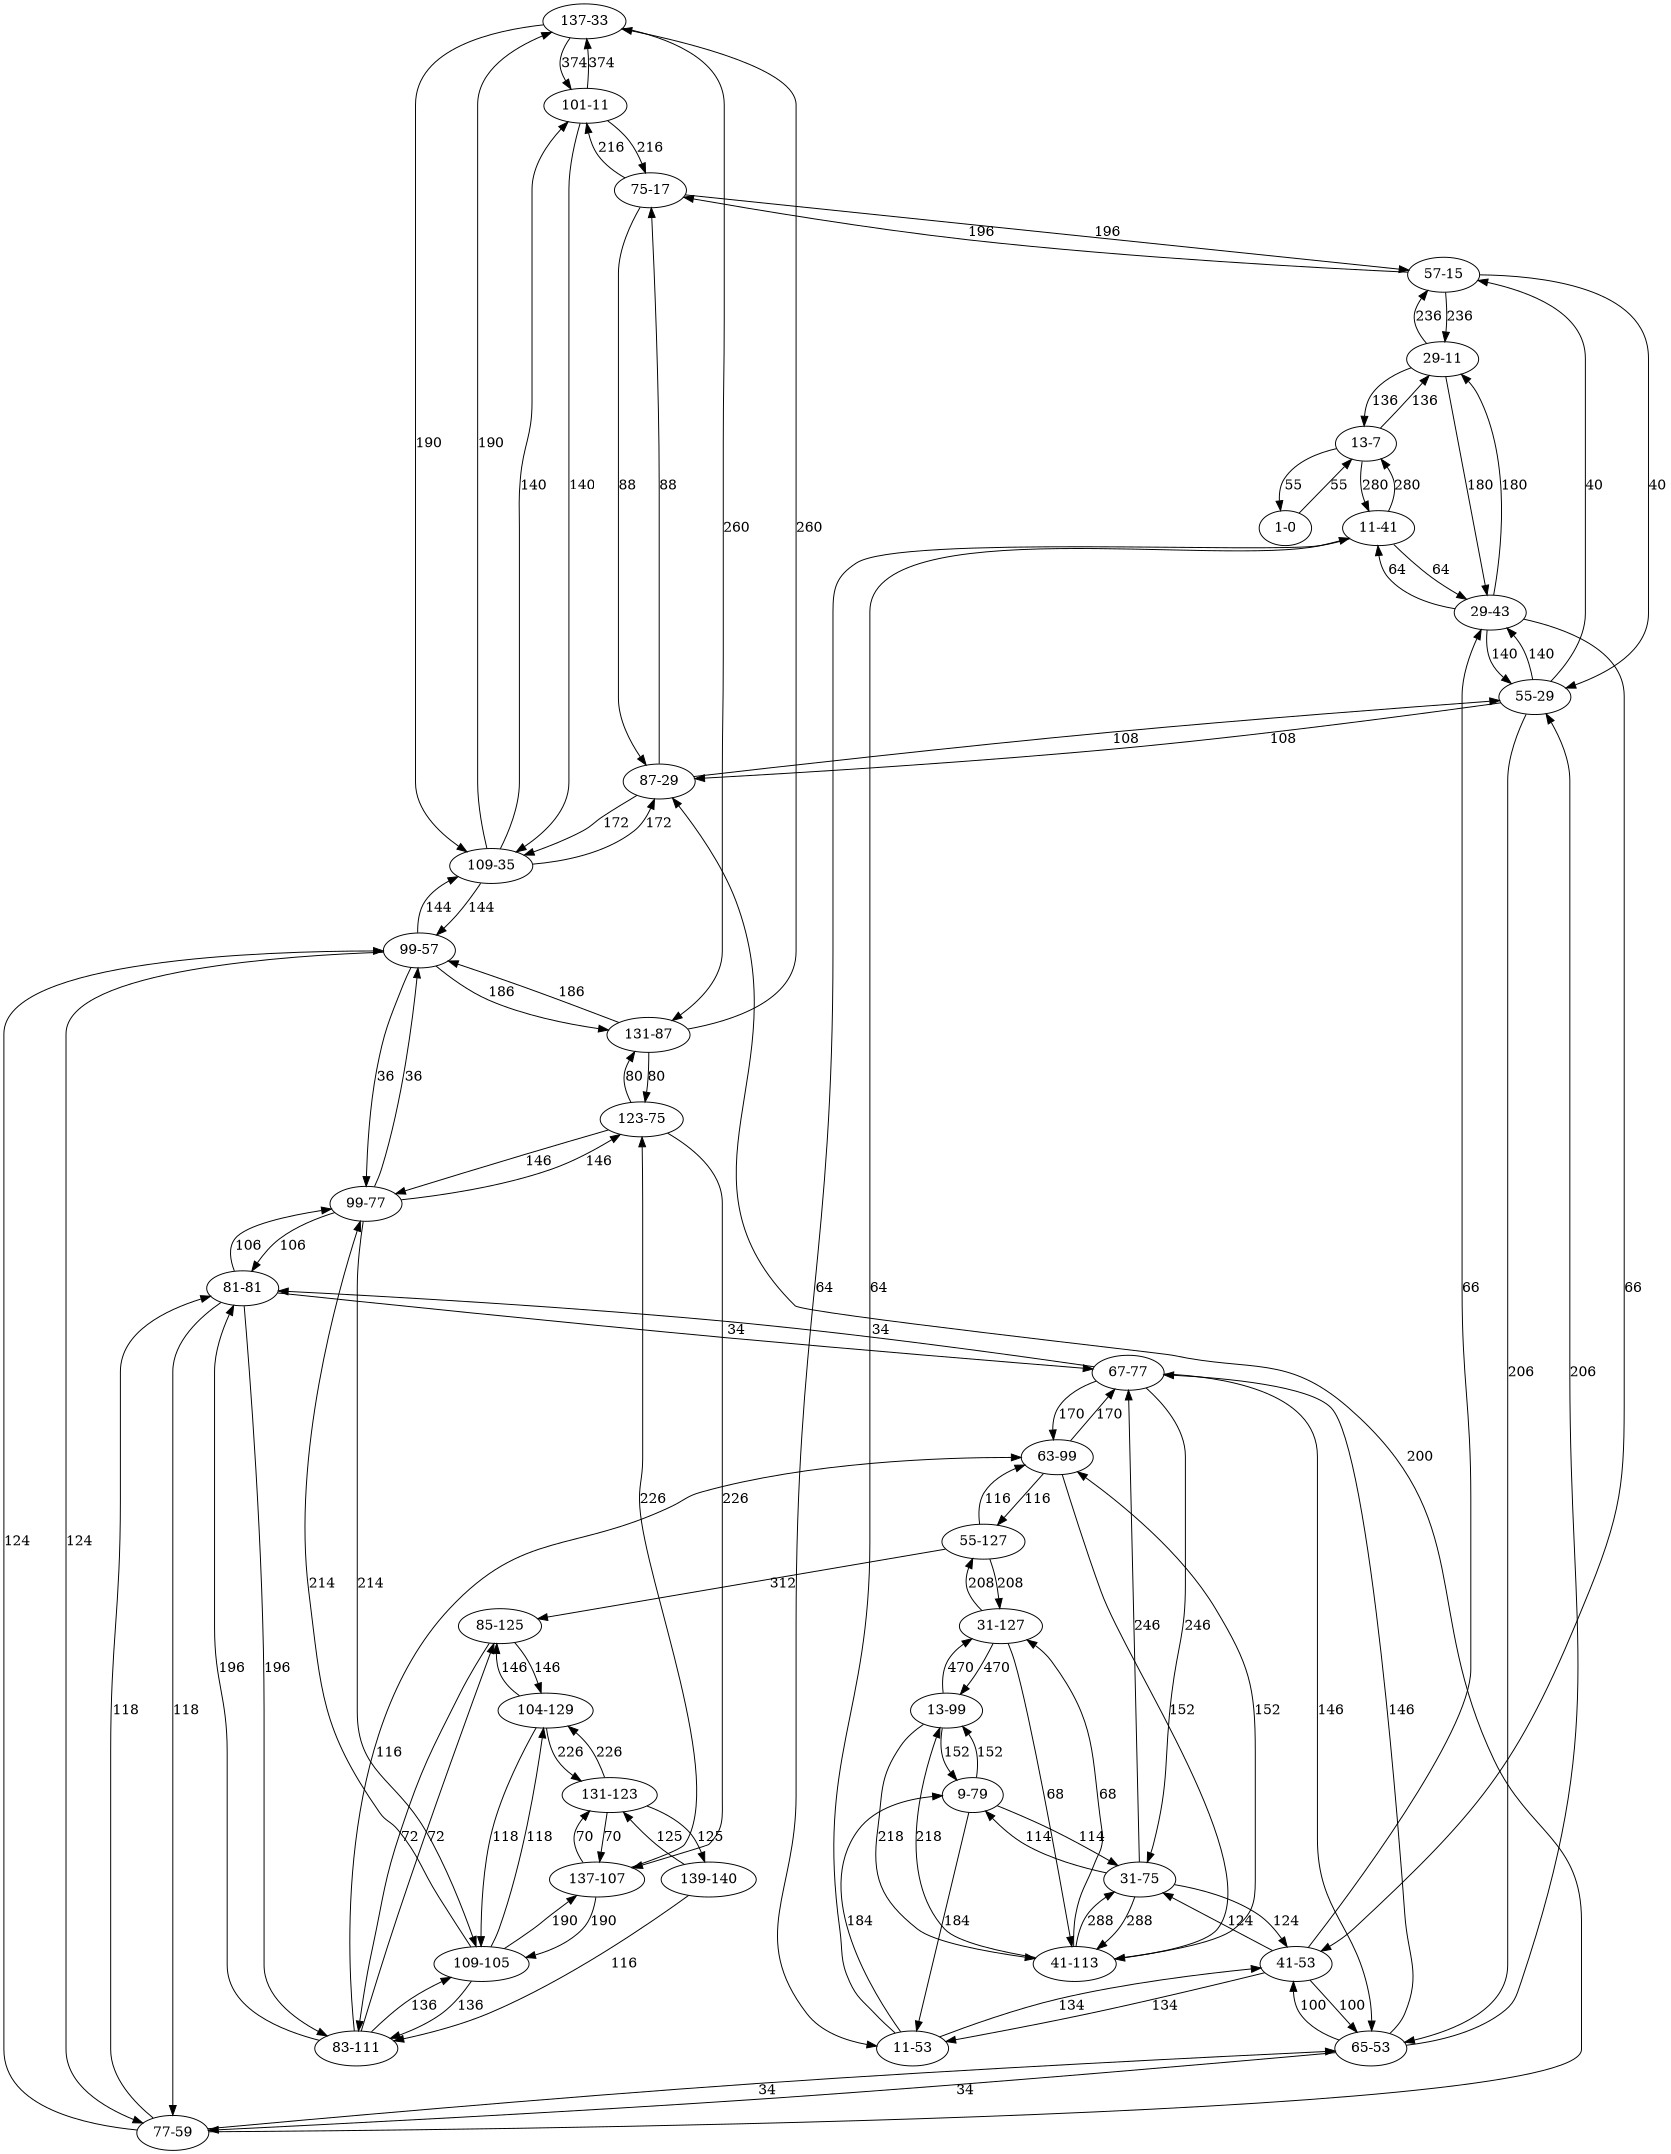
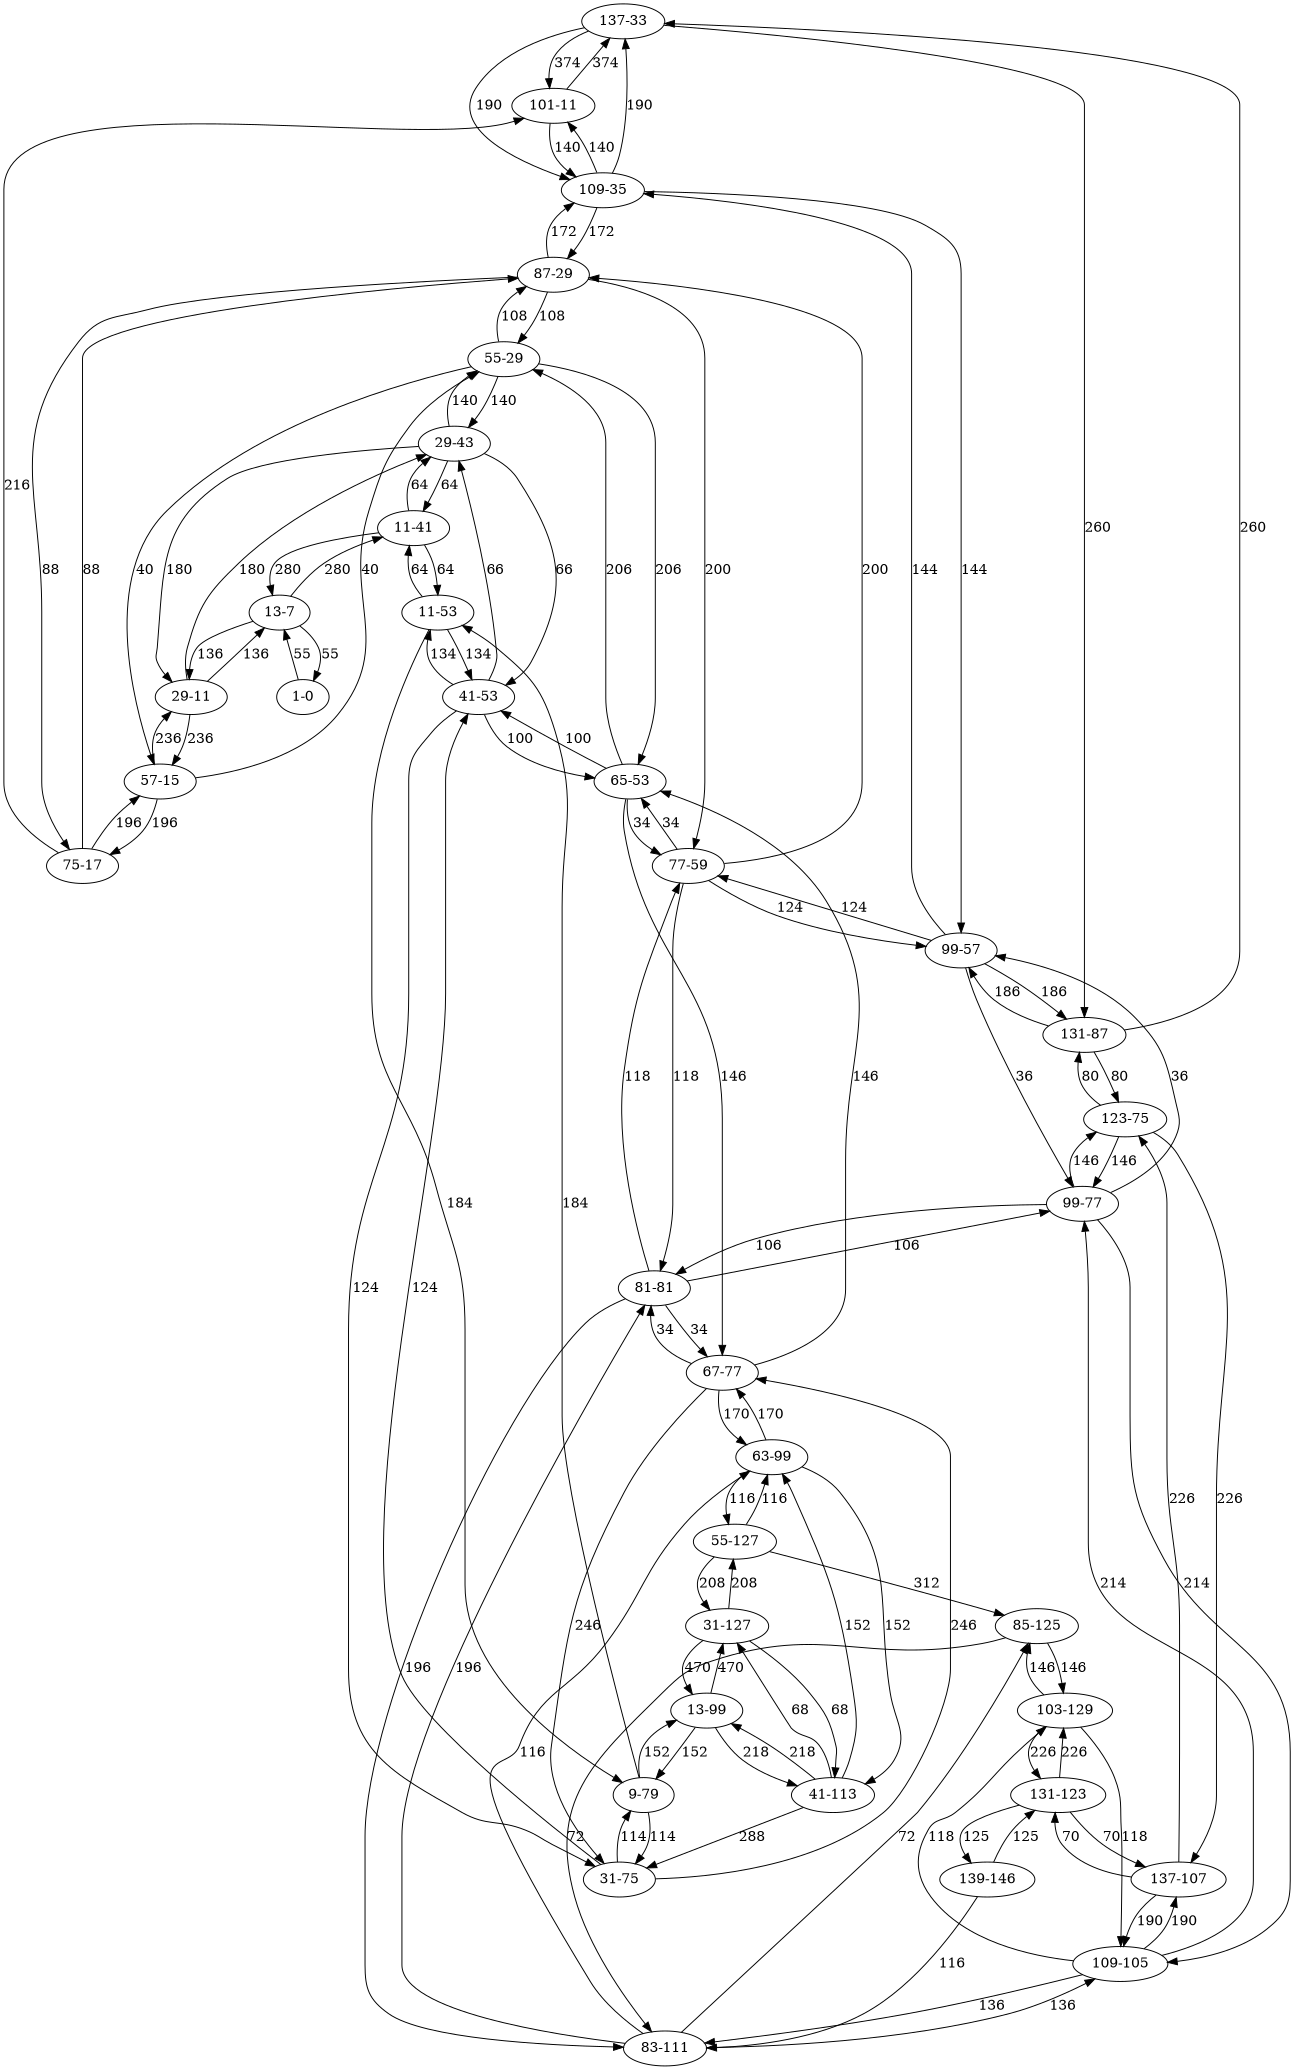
edge "101-11" -> "75-17": removed, label "216"
edge "87-29" -> "77-59": added, label "200"
node "104-129": label "104-129" -> "103-129"
node "139-140": label "139-140" -> "139-146"
edge "31-75" -> "41-113": removed, label "288"
